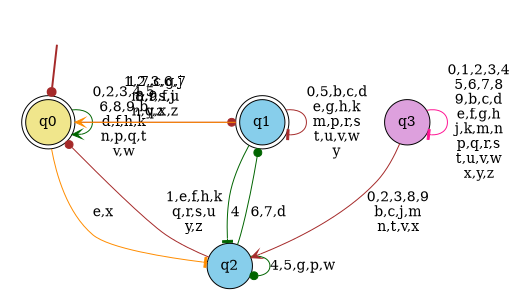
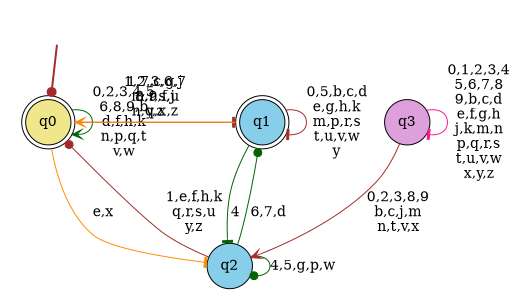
edge "q0" -> "q1": arrowhead dot -> tee
